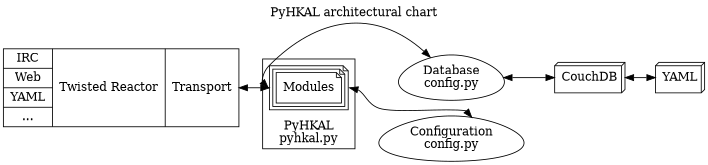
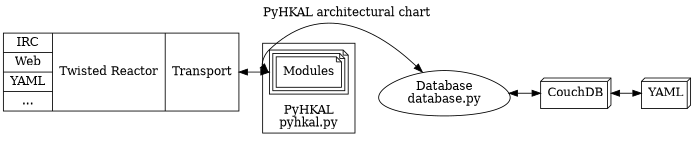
node "Database config.py": label "Database config.py" -> "Database database.py"
node "Configuration config.py": removed
